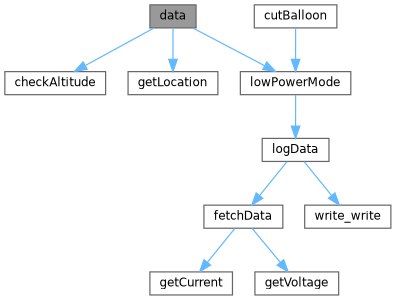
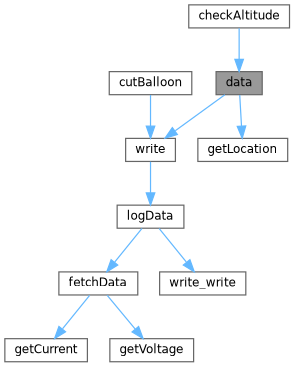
edge "data" -> "checkAltitude": reversed
node "lowPowerMode": label "lowPowerMode" -> "write"
